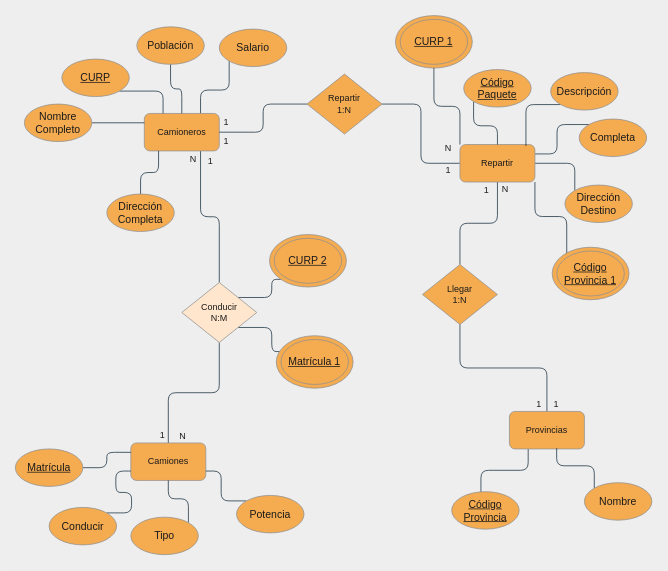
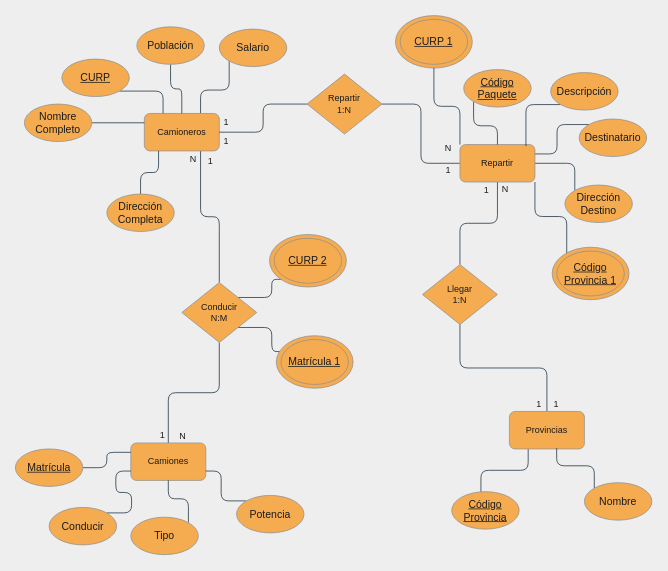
node "Completa": label "Completa" -> "Destinatario"
node "Conducir N:M": fillcolor #ffe6cc -> #f5ab50
